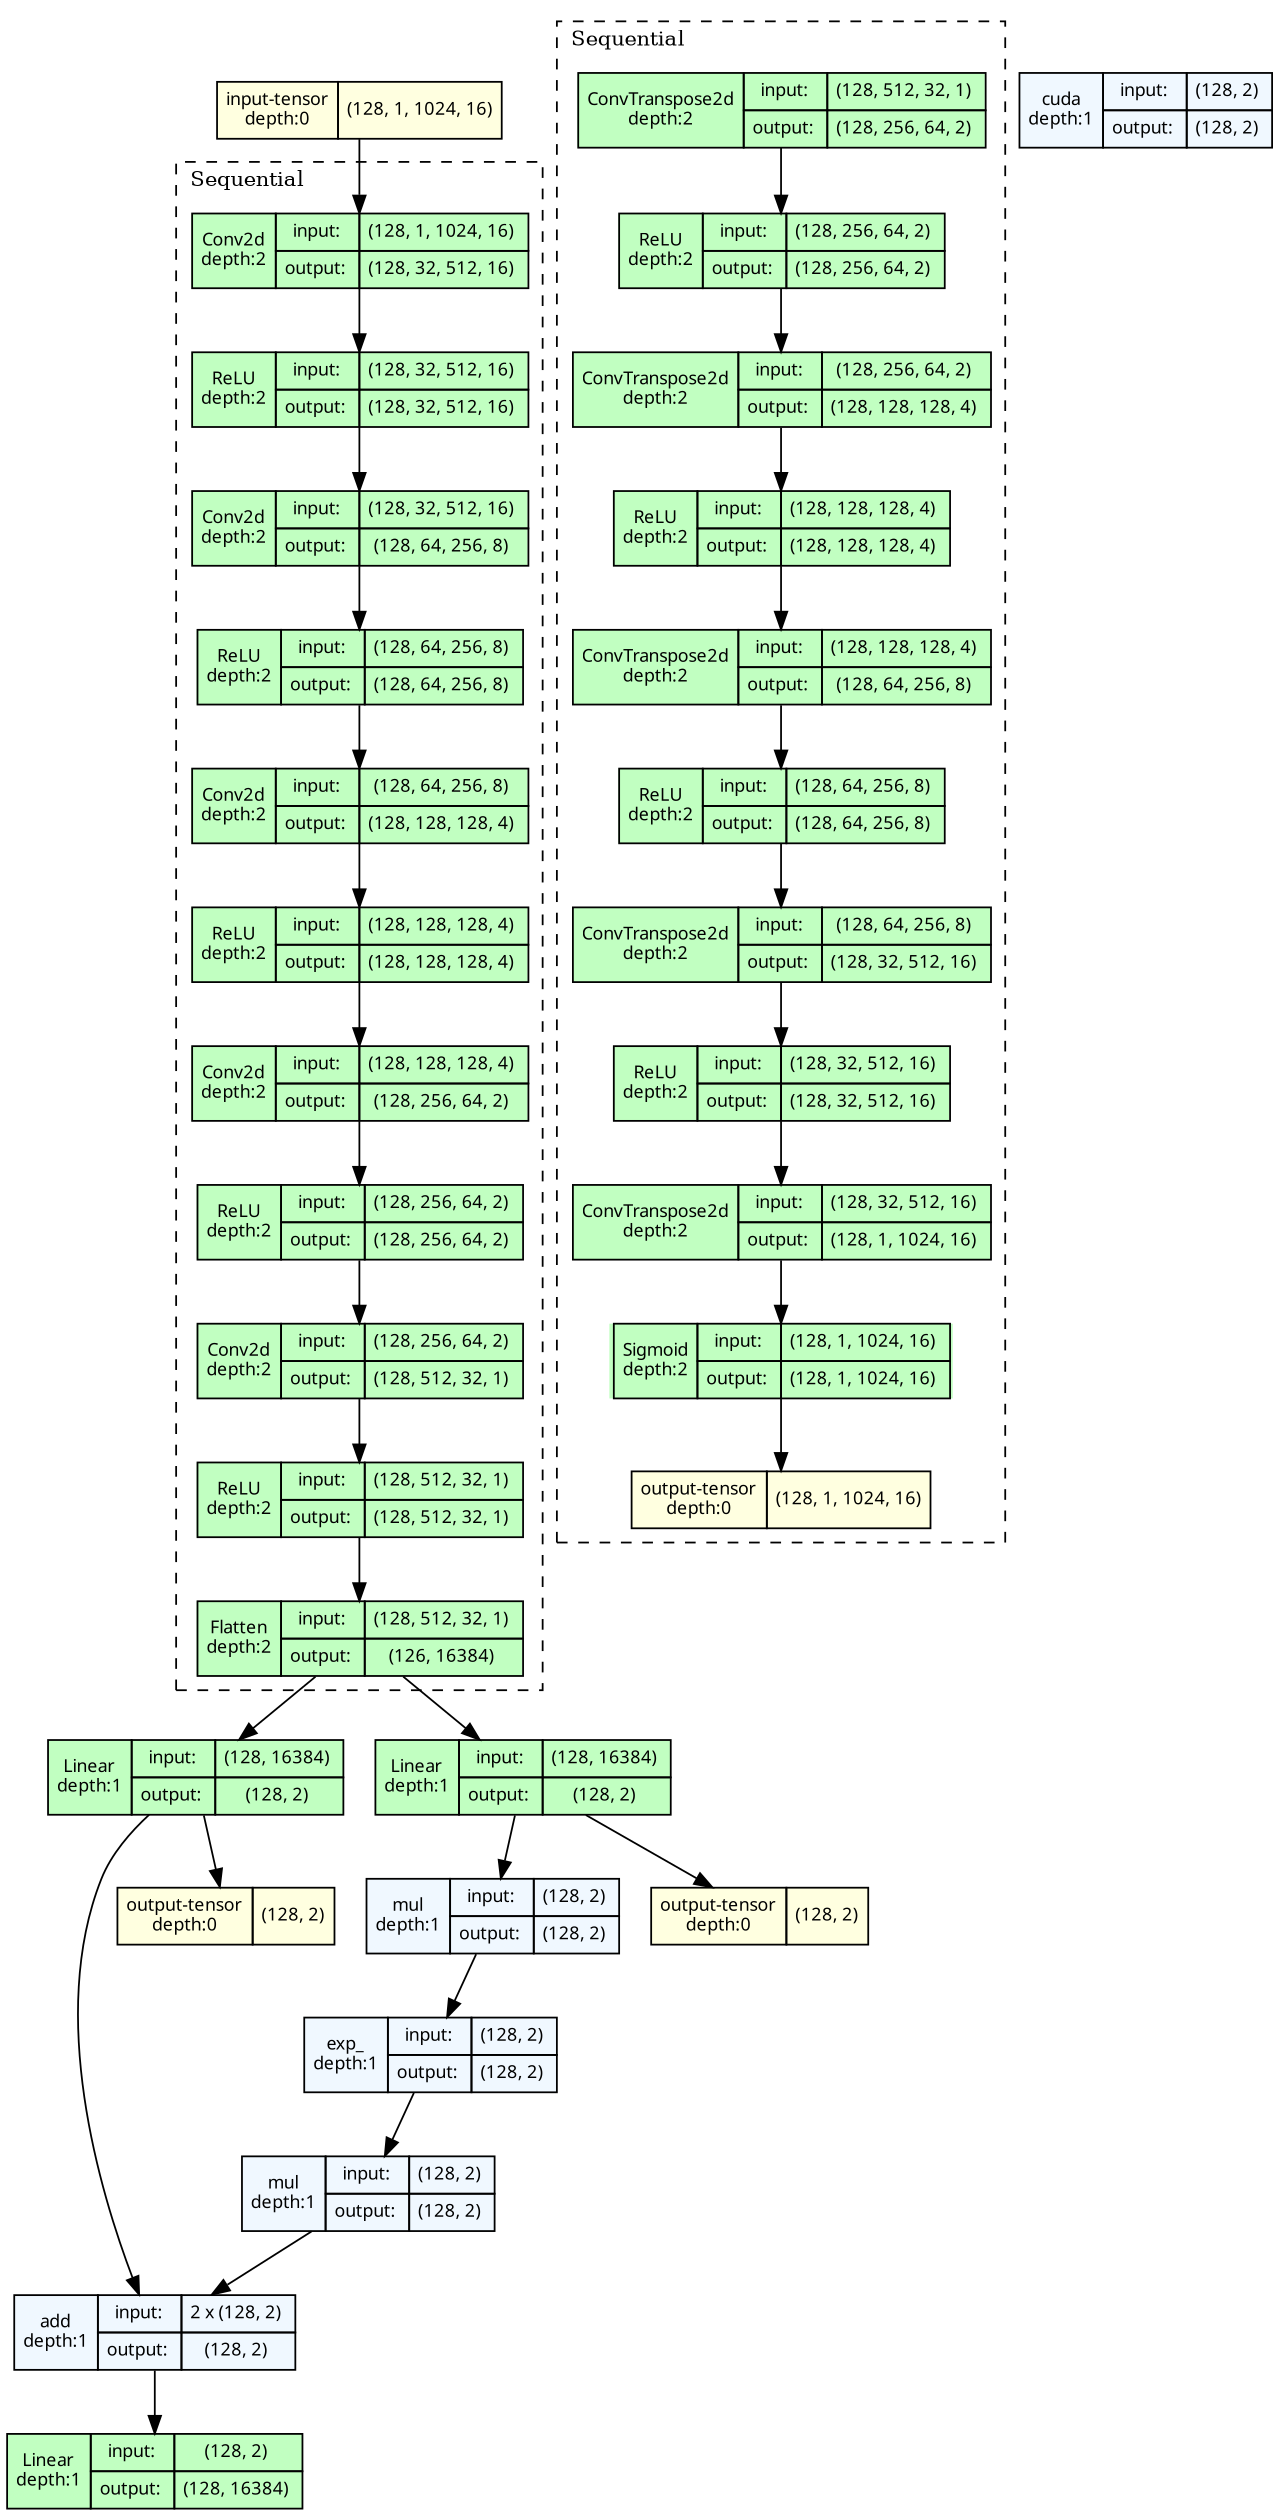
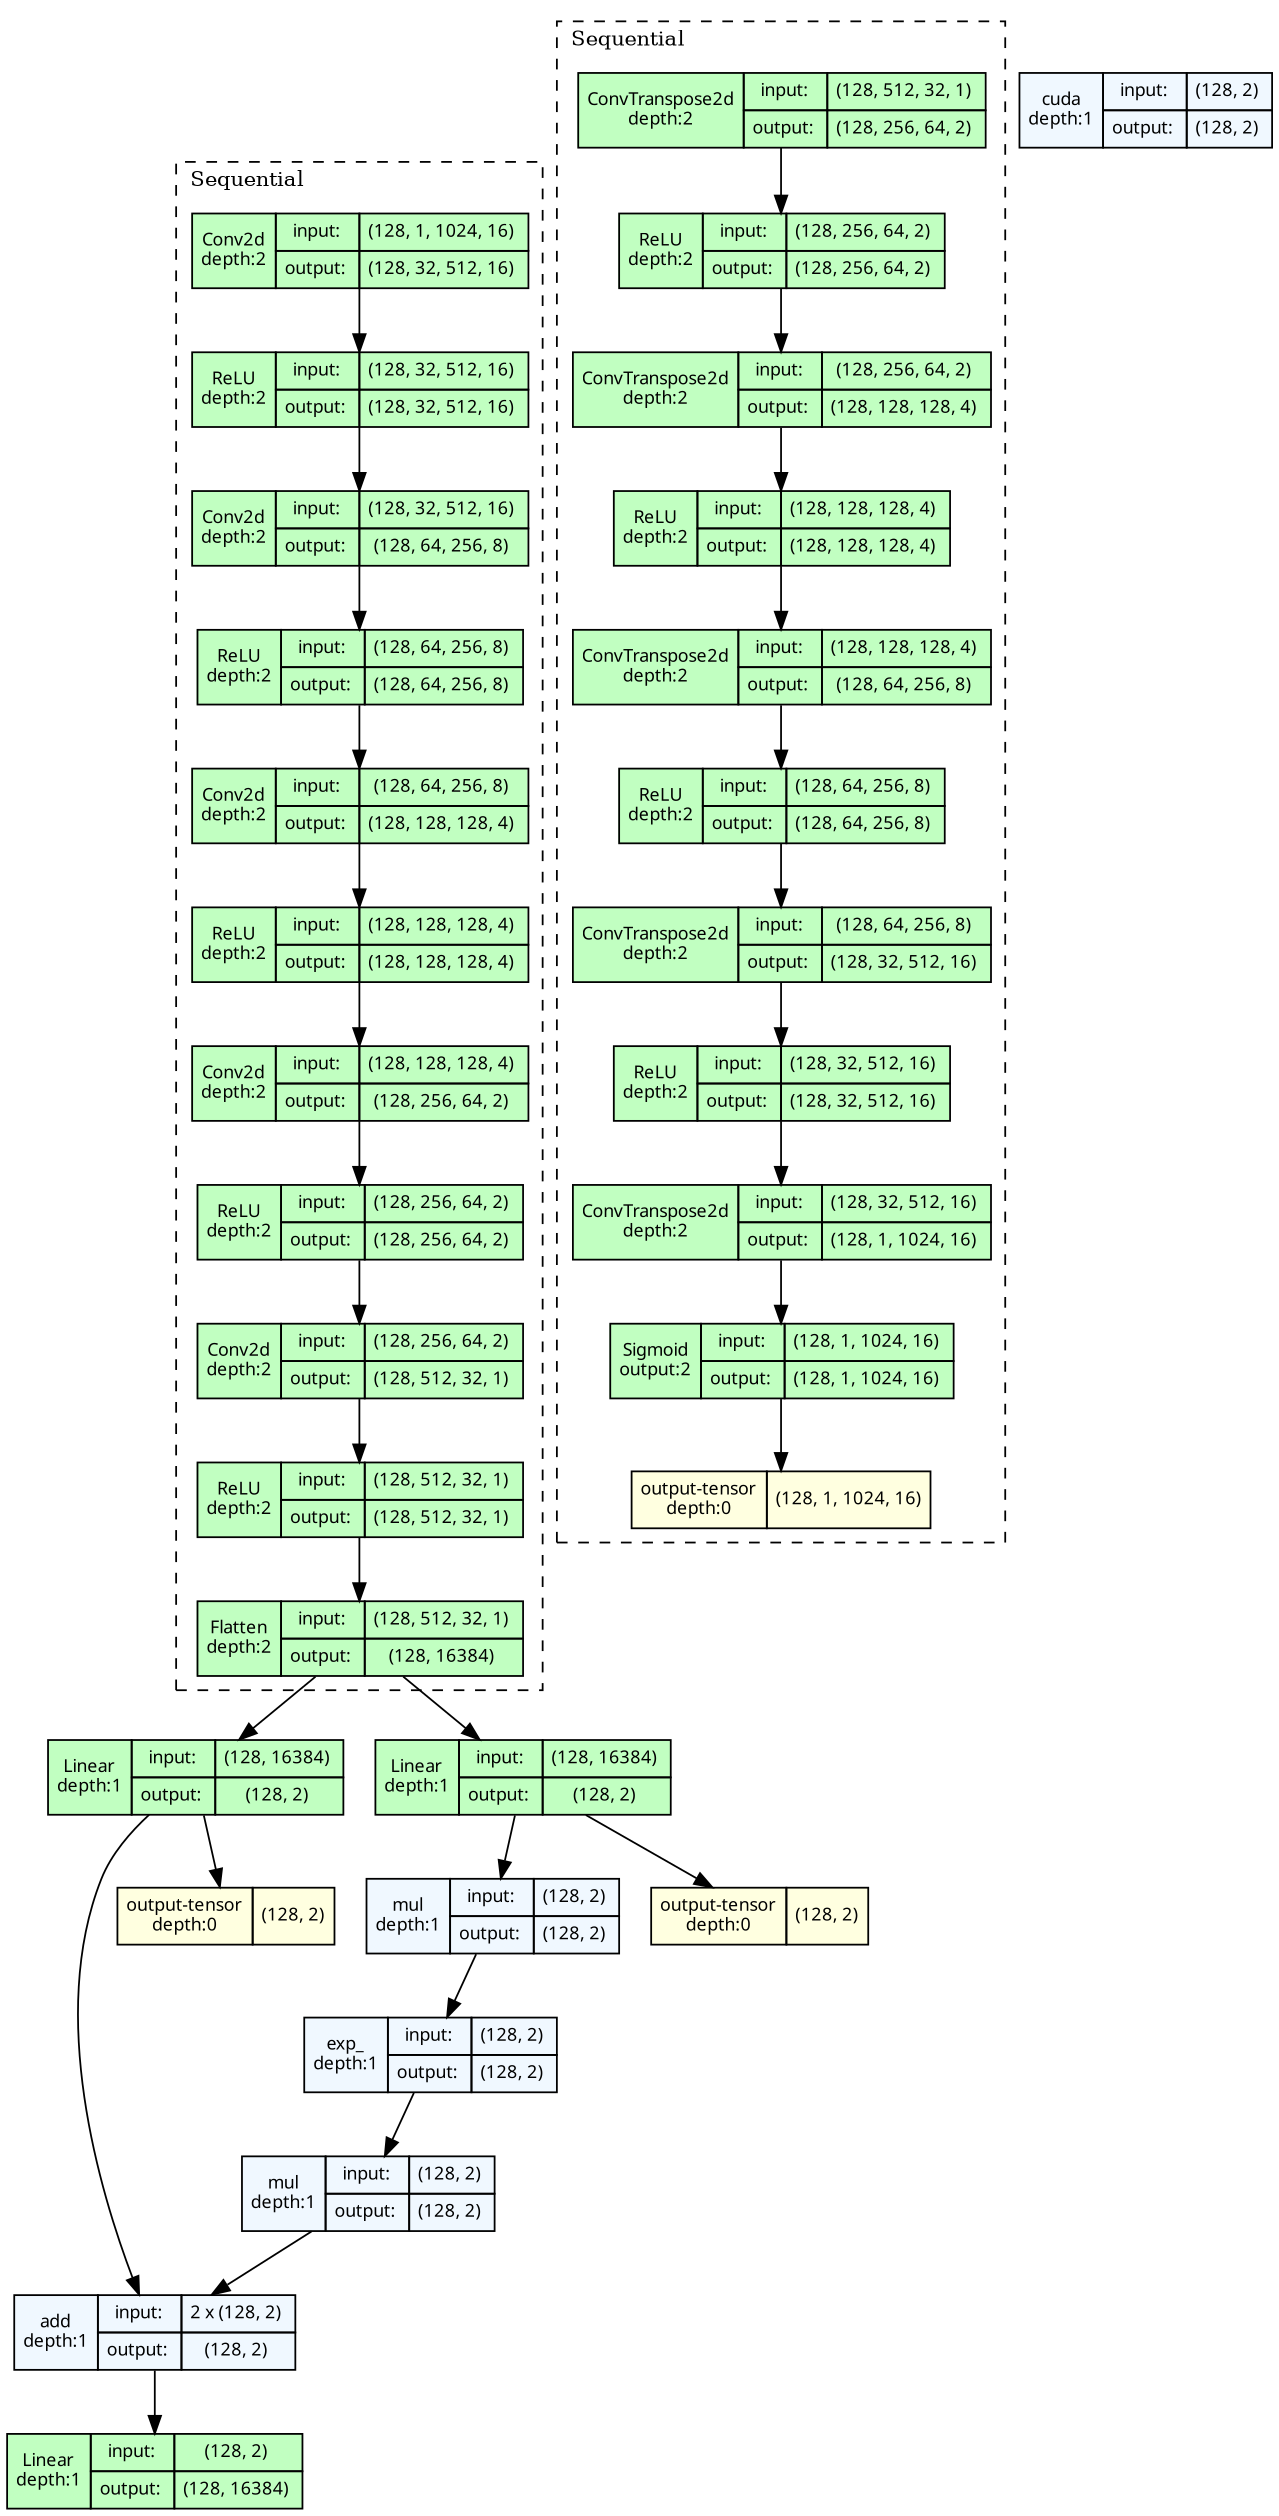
node "input-tensor": removed
node "Sigmoid": text "depth:2" -> "output:2"
node "Flatten": text "(126, 16384)" -> "(128, 16384)"
